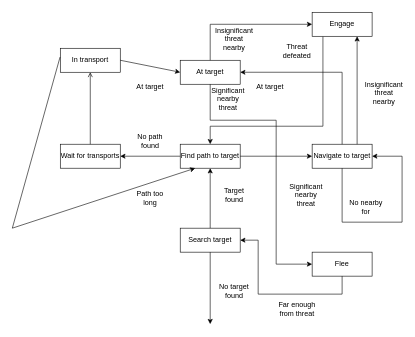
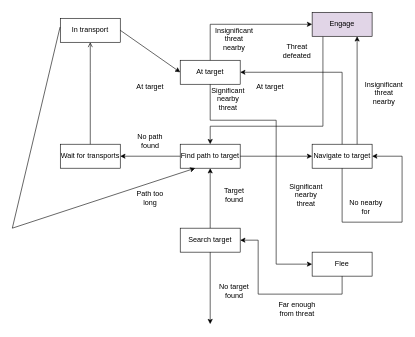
node "Engage": fillcolor #ffffff -> #e1d5e7
node "In transport": moved (90, 60) -> (90, 30)
